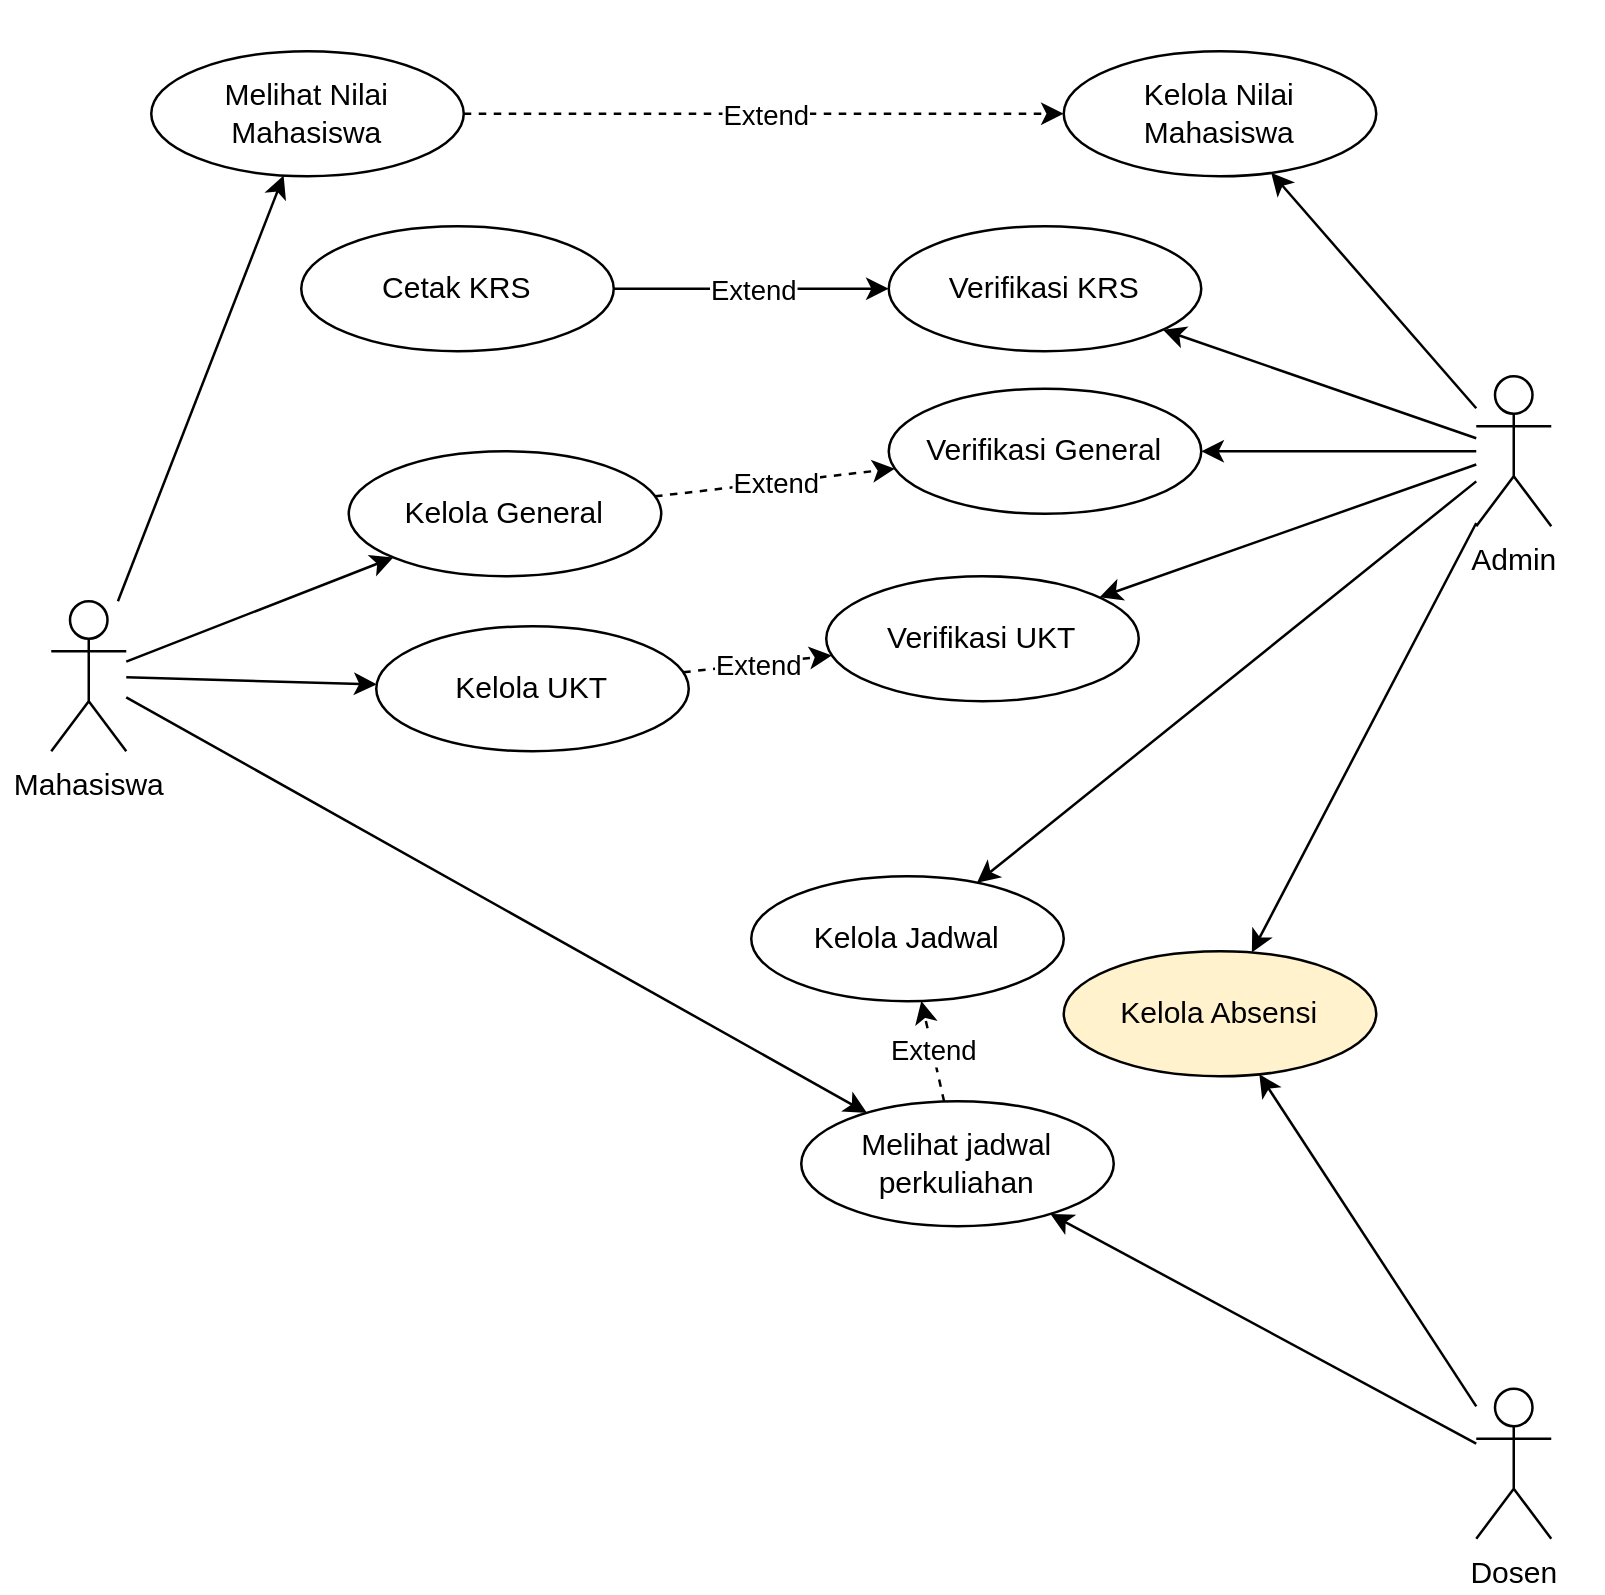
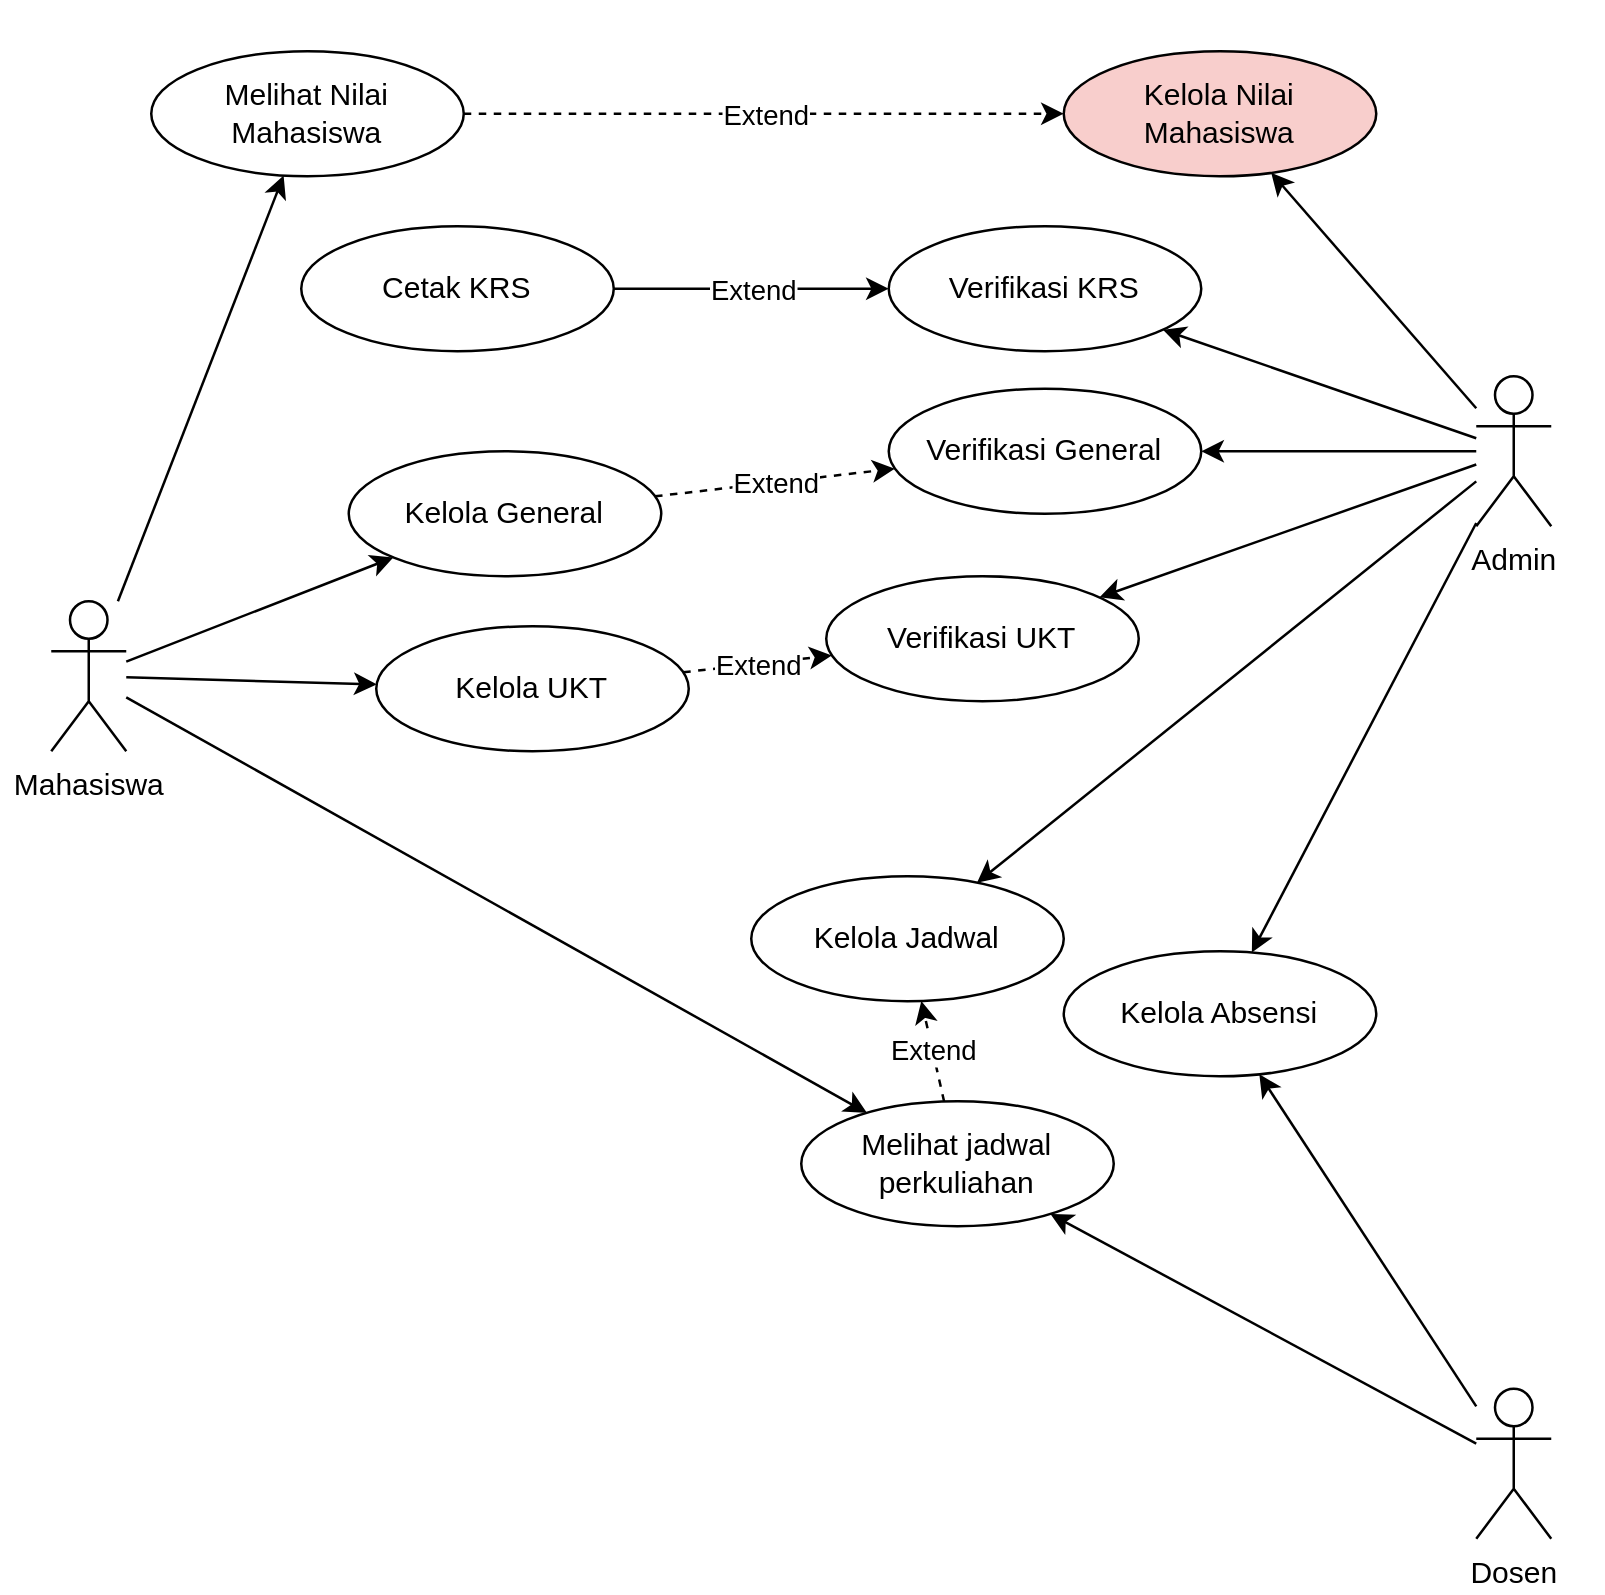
node "Kelola Nilai Mahasiswa": fillcolor #ffffff -> #f8cecc
node "Kelola Absensi": fillcolor #fff2cc -> #ffffff
